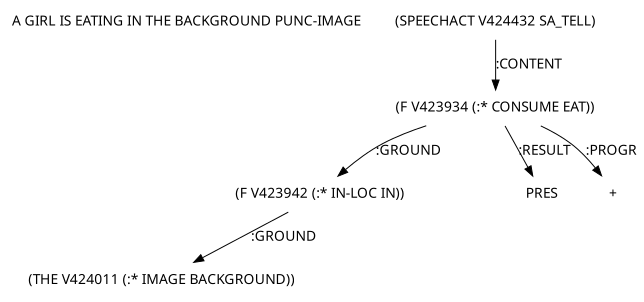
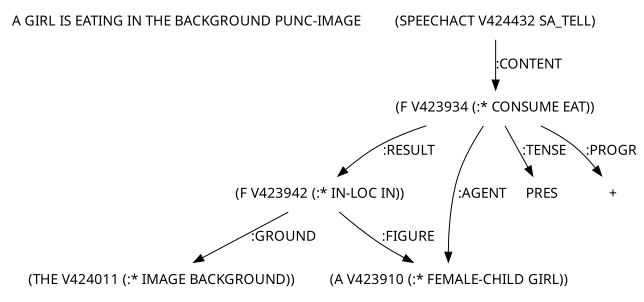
edge "(F V423934 (:* CONSUME EAT))" -> "(F V423942 (:* IN-LOC IN))": label ":GROUND" -> ":RESULT"
edge "(F V423934 (:* CONSUME EAT))" -> "PRES": label ":RESULT" -> ":TENSE"
node "(A V423910 (:* FEMALE-CHILD GIRL))": added
